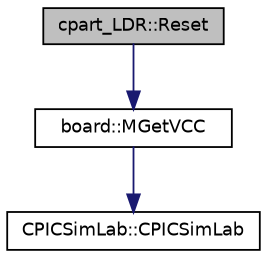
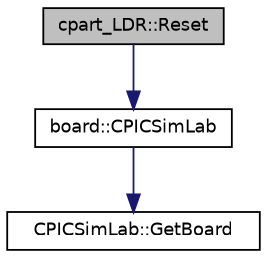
node "board::MGetVCC": label "board::MGetVCC" -> "board::CPICSimLab"
node "CPICSimLab::CPICSimLab": label "CPICSimLab::CPICSimLab" -> "CPICSimLab::GetBoard"
